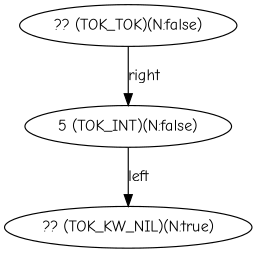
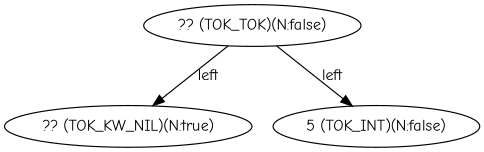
edge "?? (TOK_TOK)(N:false)" -> "5 (TOK_INT)(N:false)": label "right" -> "left"
edge "5 (TOK_INT)(N:false)" -> "?? (TOK_KW_NIL)(N:true)": now "?? (TOK_TOK)(N:false)" -> "?? (TOK_KW_NIL)(N:true)"
